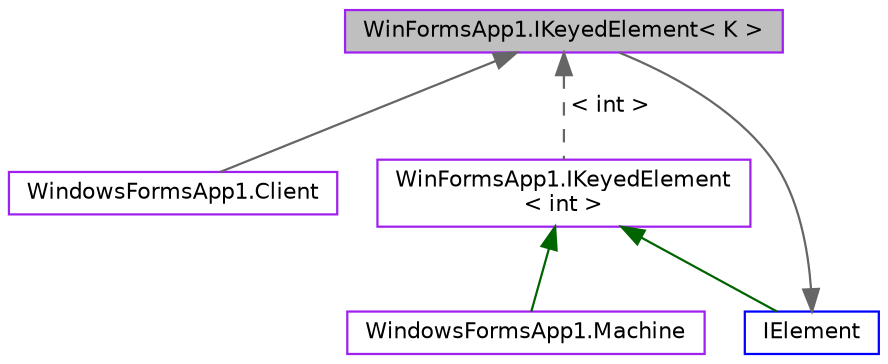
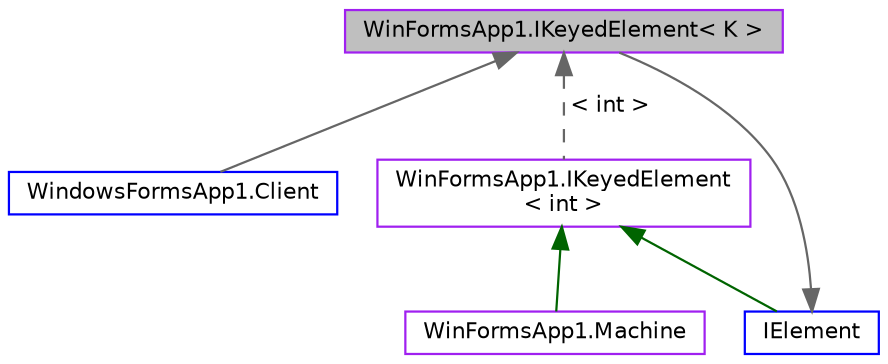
node "WindowsFormsApp1.Client": color purple -> blue
node "WindowsFormsApp1.Machine": label "WindowsFormsApp1.Machine" -> "WinFormsApp1.Machine"
